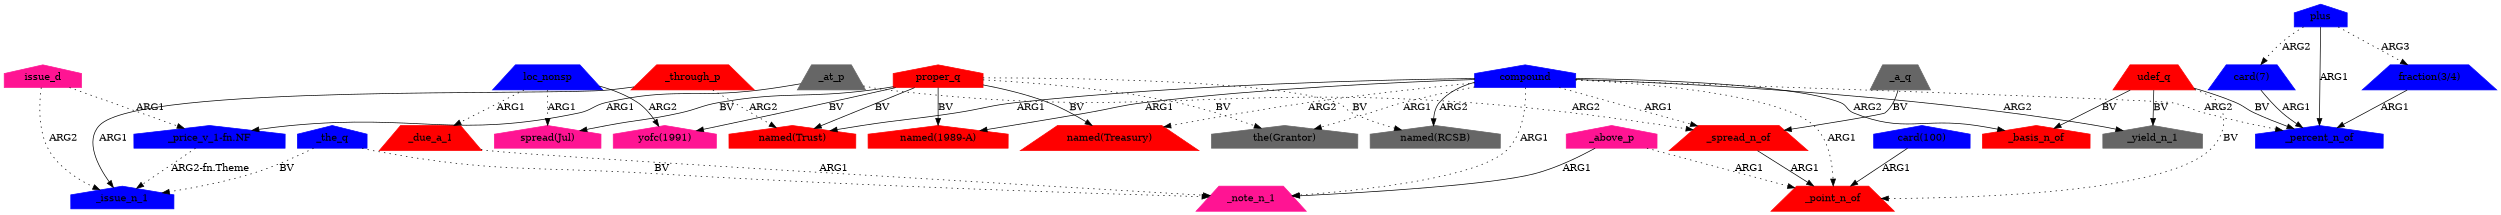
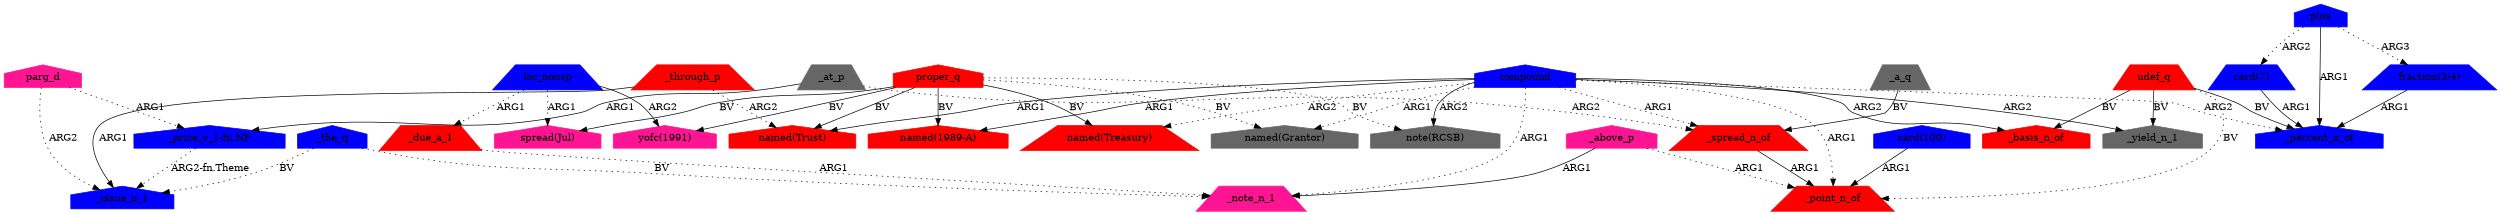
node "issue_d": label "issue_d" -> "parg_d"
node "the(Grantor)": label "the(Grantor)" -> "named(Grantor)"
node "named(RCSB)": label "named(RCSB)" -> "note(RCSB)"
